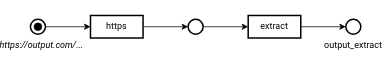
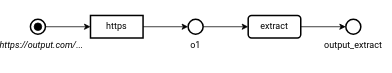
node "extract": shape rectangle -> rounded rectangle
node "o1": added
